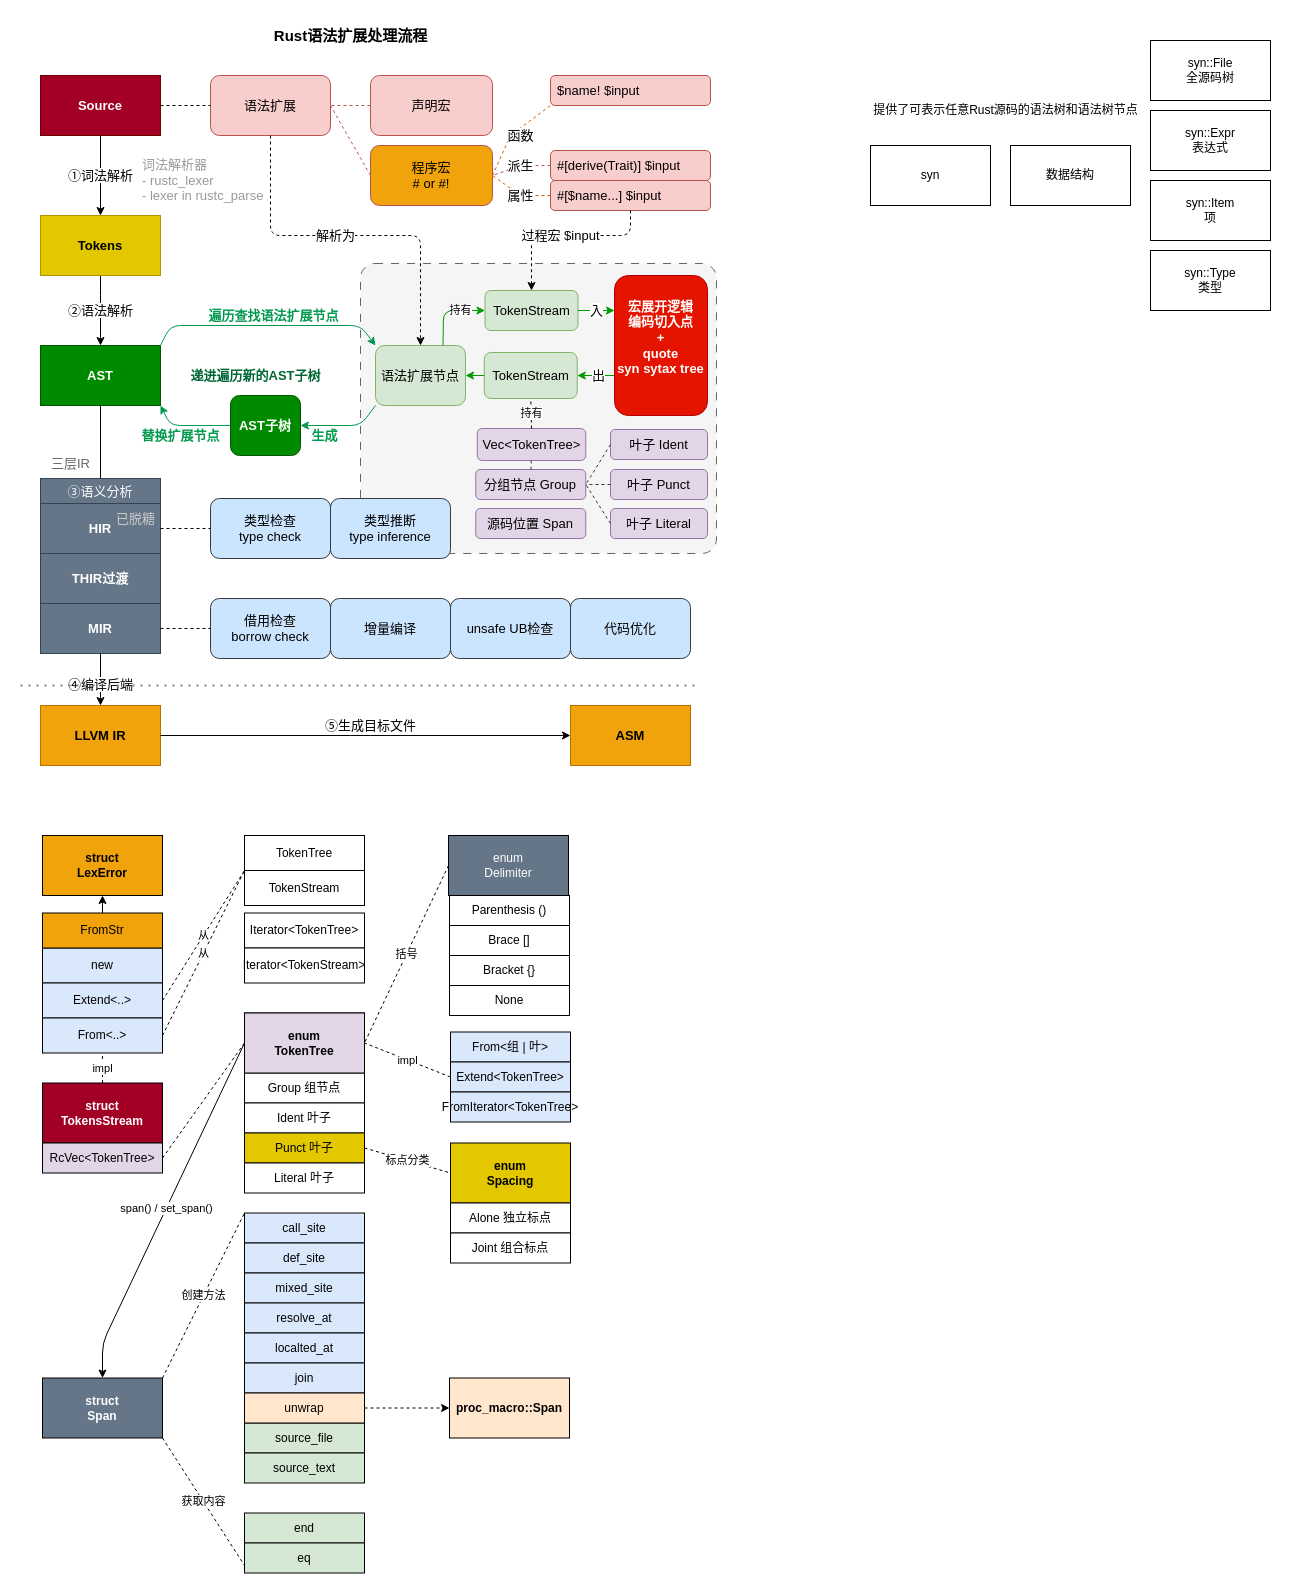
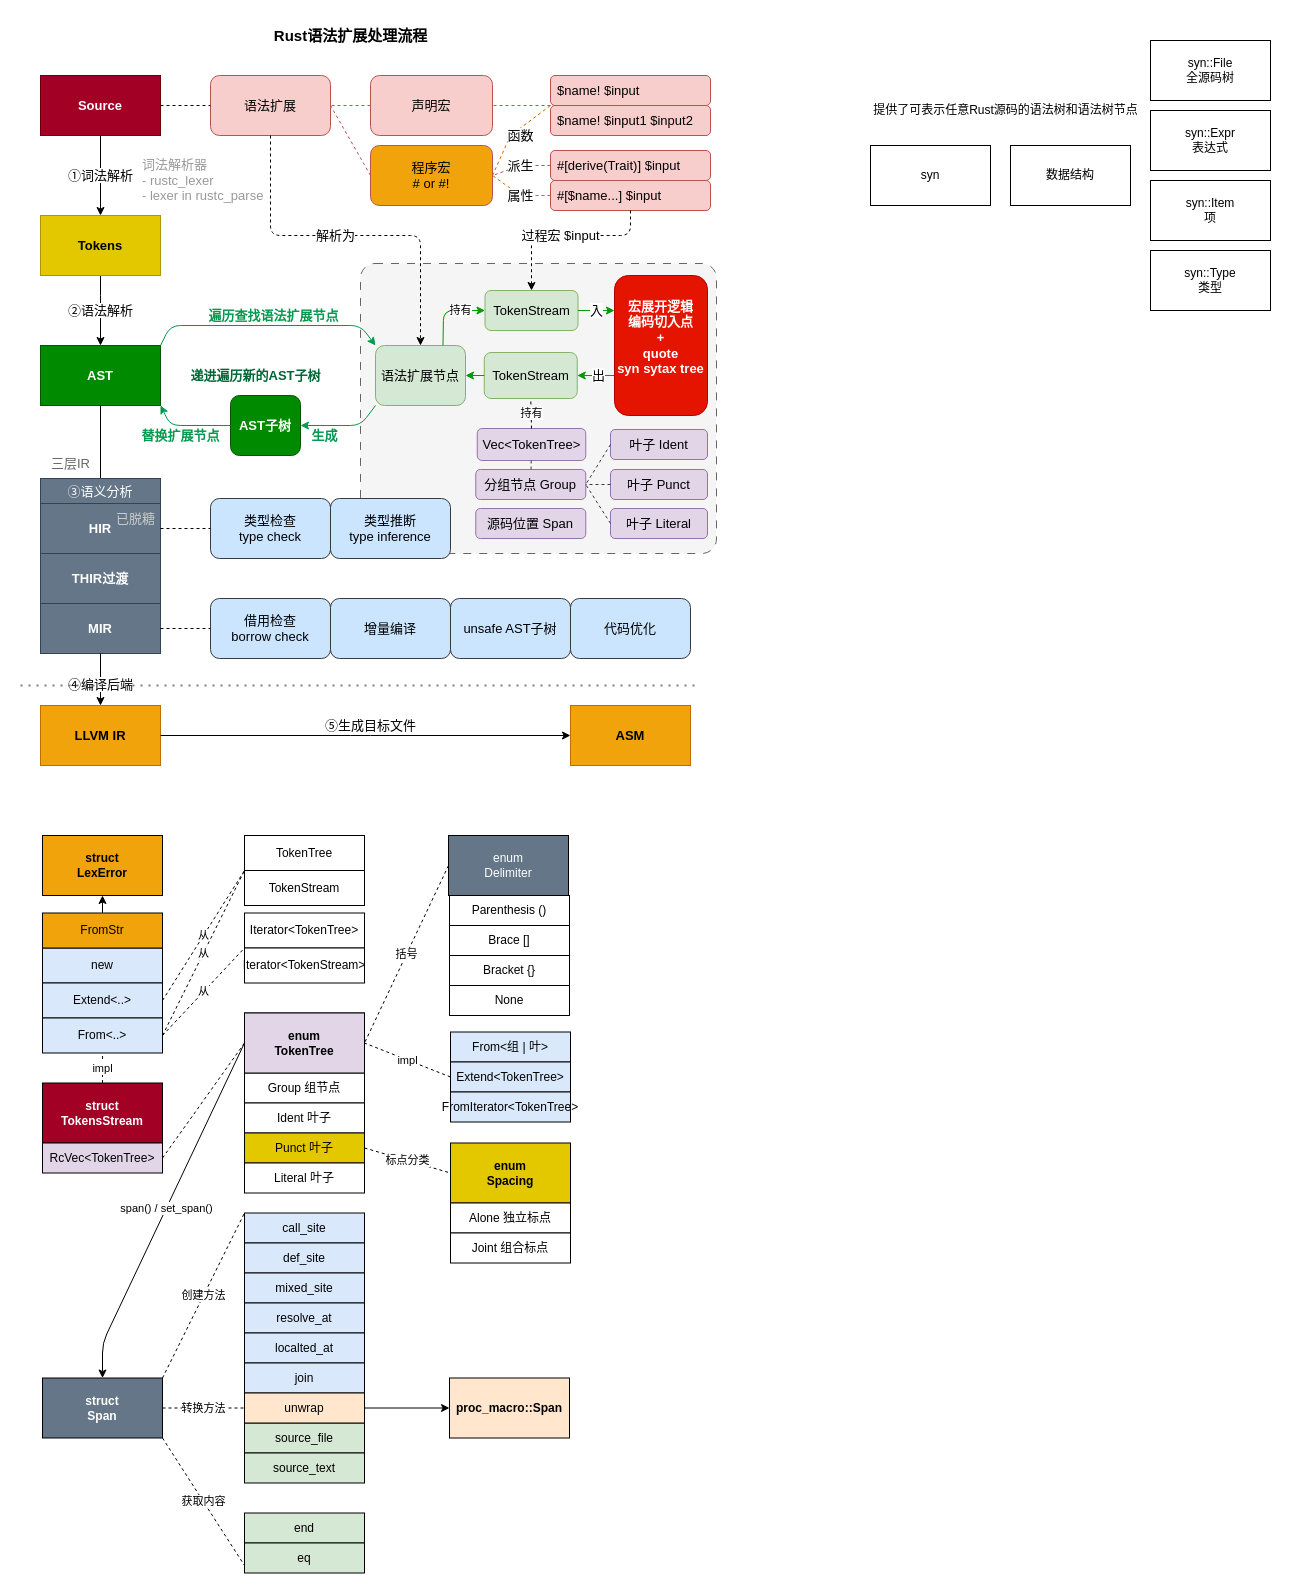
edge "声明宏" -- "$name! $input1 $input2": added
node "$name! $input1 $input2": added
node "unsafe UB检查": label "unsafe UB检查" -> "unsafe AST子树"
edge "Iterator<TokenTree>" -- "From<..>": added, label "从"
edge "struct Span" -- "unwrap": added, label "转换方法"
edge "unwrap" -> "proc_macro::Span": style dashed -> solid
